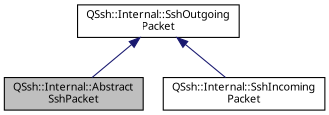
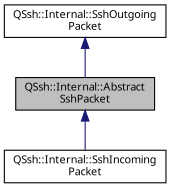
edge "QSsh::Internal::SshIncoming Packet" -> "QSsh::Internal::SshOutgoing Packet": now "QSsh::Internal::SshIncoming Packet" -> "QSsh::Internal::Abstract SshPacket"
